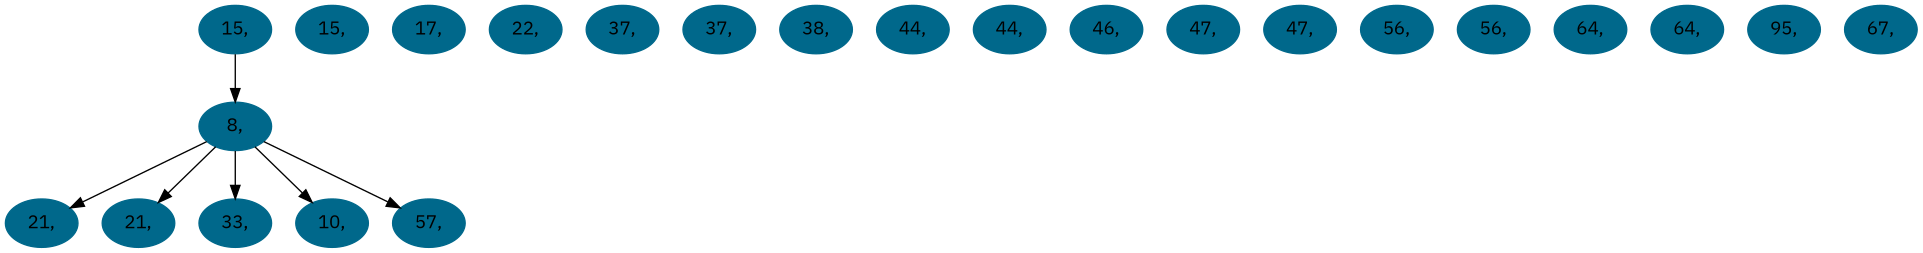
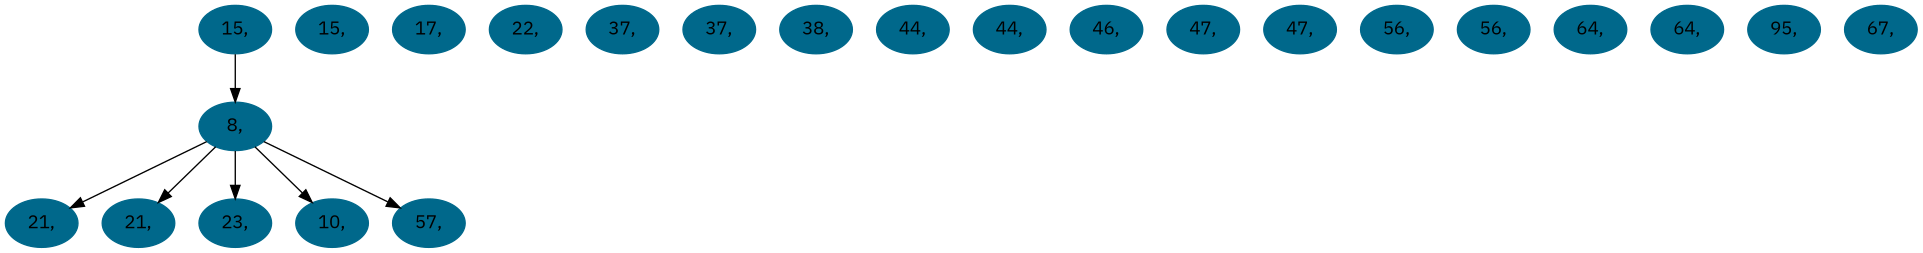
node "33,": label "33," -> "23,"
